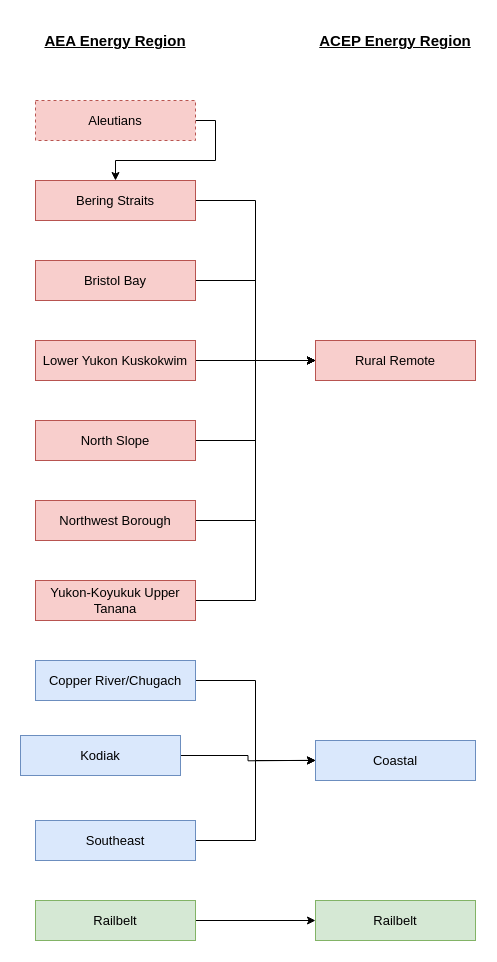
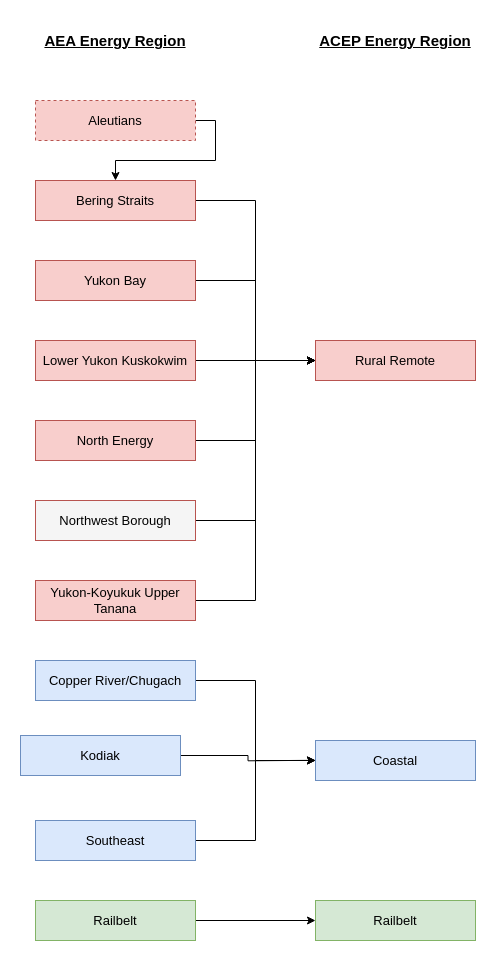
node "Bristol Bay": label "Bristol Bay" -> "Yukon Bay"
node "North Slope": label "North Slope" -> "North Energy"
node "Northwest Borough": fillcolor #f8cecc -> #f5f5f5
